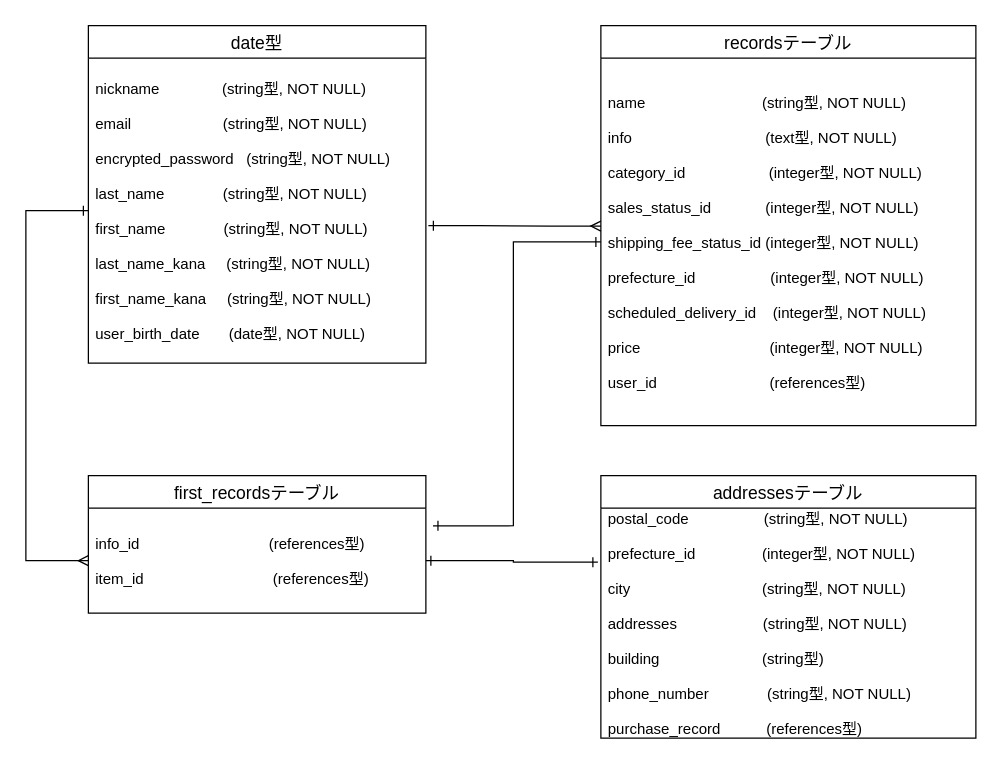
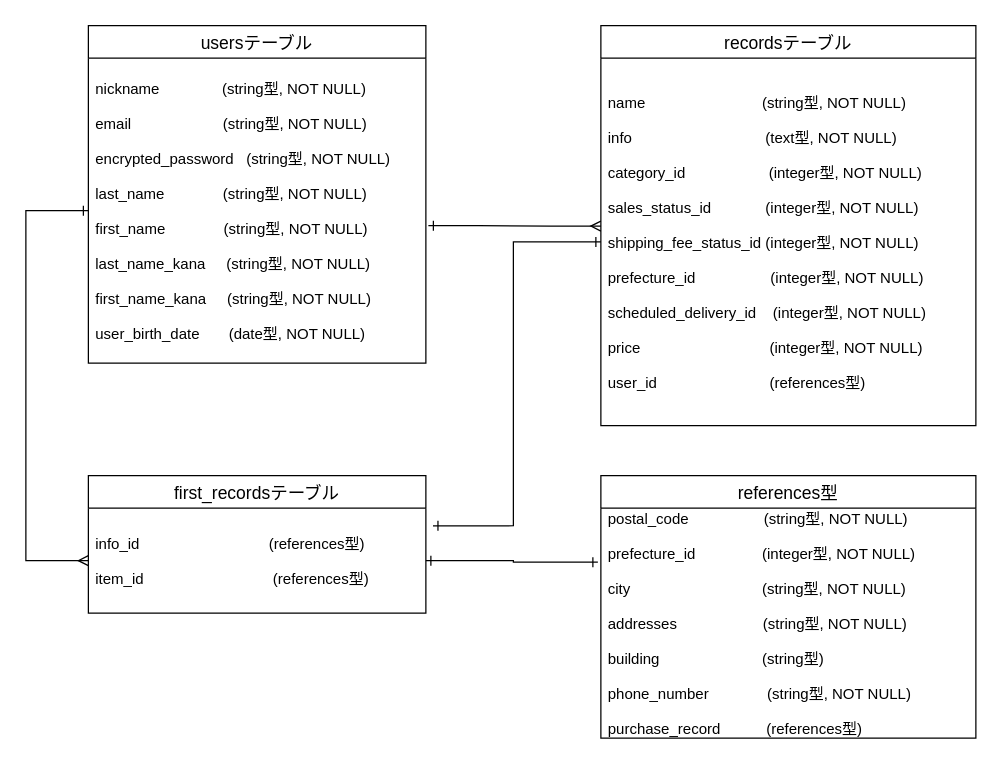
node "date型": label "date型" -> "usersテーブル"
node "addressesテーブル": label "addressesテーブル" -> "references型"
